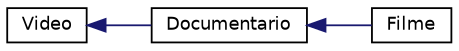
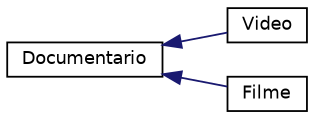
edge "Documentario" -> "Video": reversed
